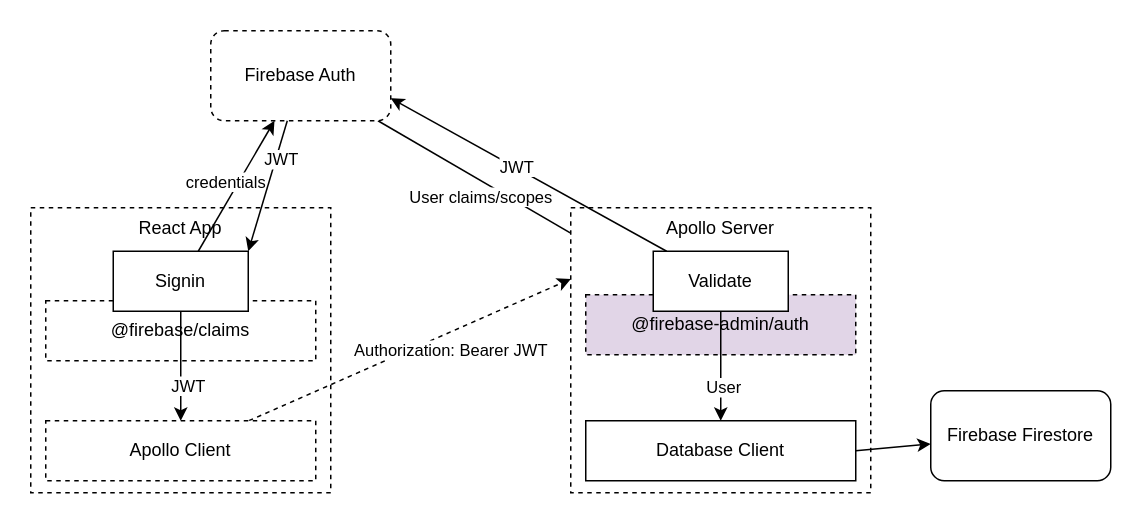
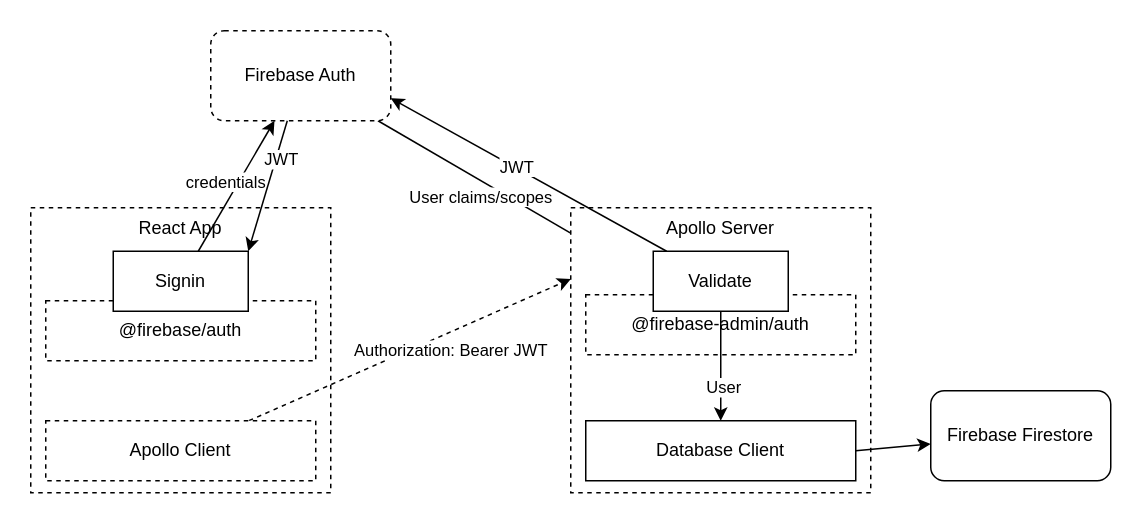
node "@firebase-admin/auth": fillcolor #e1d5e7 -> #ffffff
node "@firebase/claims": label "@firebase/claims" -> "@firebase/auth"
edge "Signin" -> "Apollo Client": removed, label "JWT"
